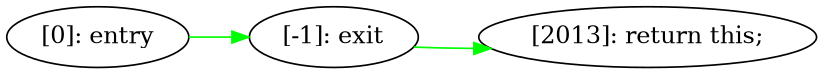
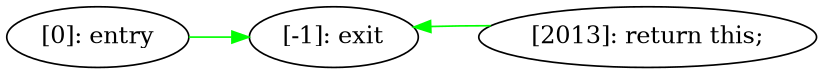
edge "[-1]: exit" -> "[2013]: return this;": reversed
